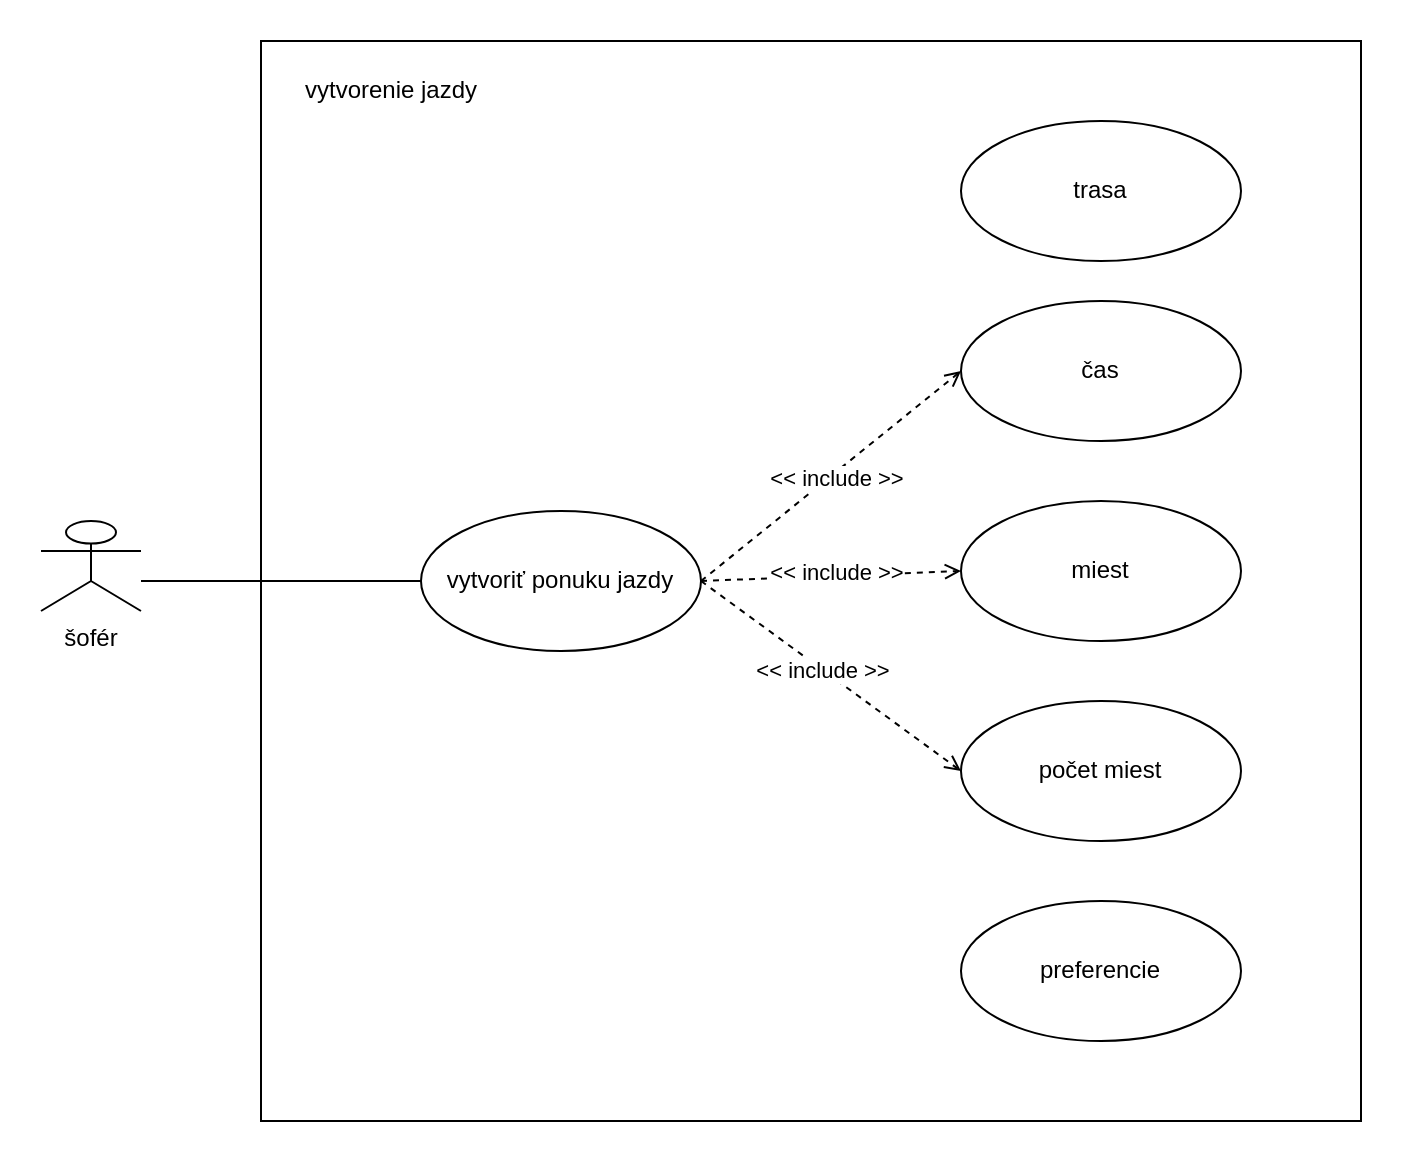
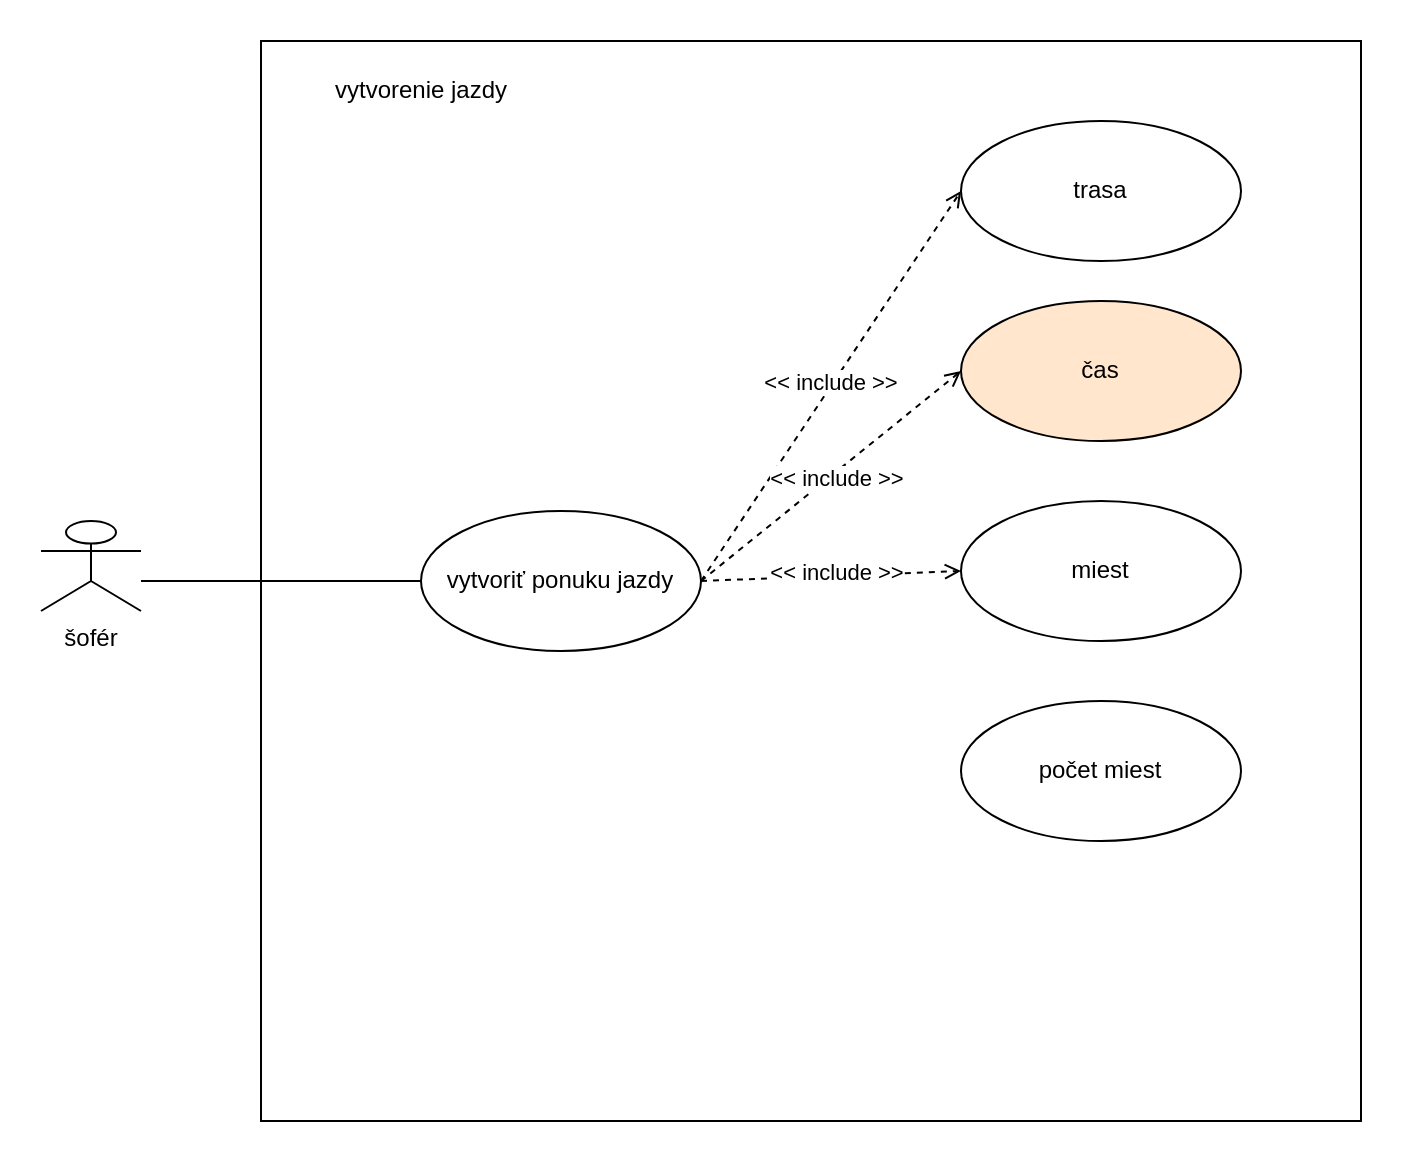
node "vytvorenie jazdy": moved (391, 91) -> (421, 91)
edge "vytvoriť ponuku jazdy" -> "trasa": added, label "<< include >>"
node "čas": fillcolor #ffffff -> #ffe6cc
edge "vytvoriť ponuku jazdy" -> "počet miest": removed, label "<< include >>"
node "preferencie": removed
